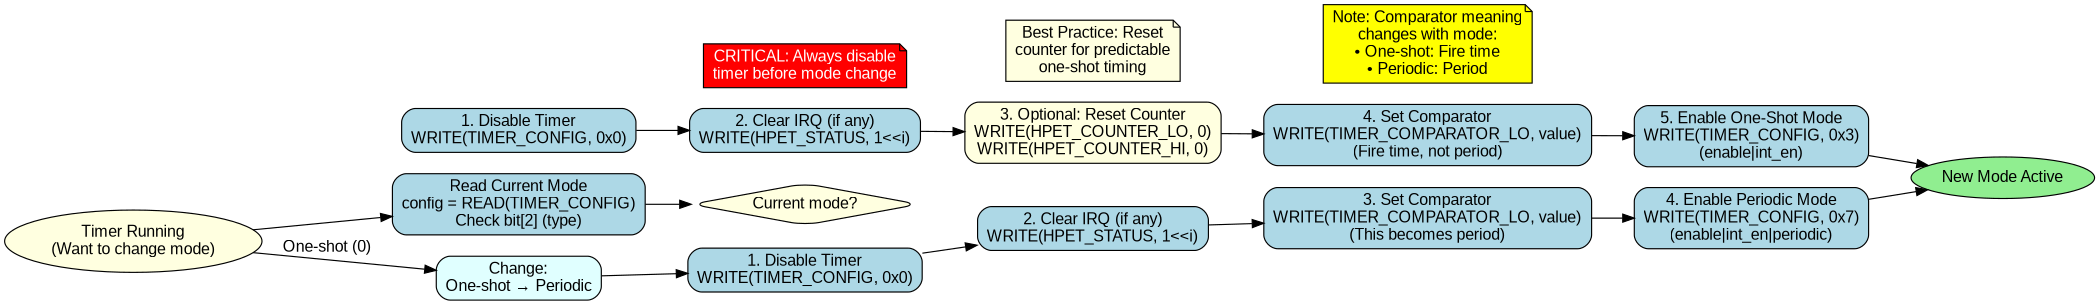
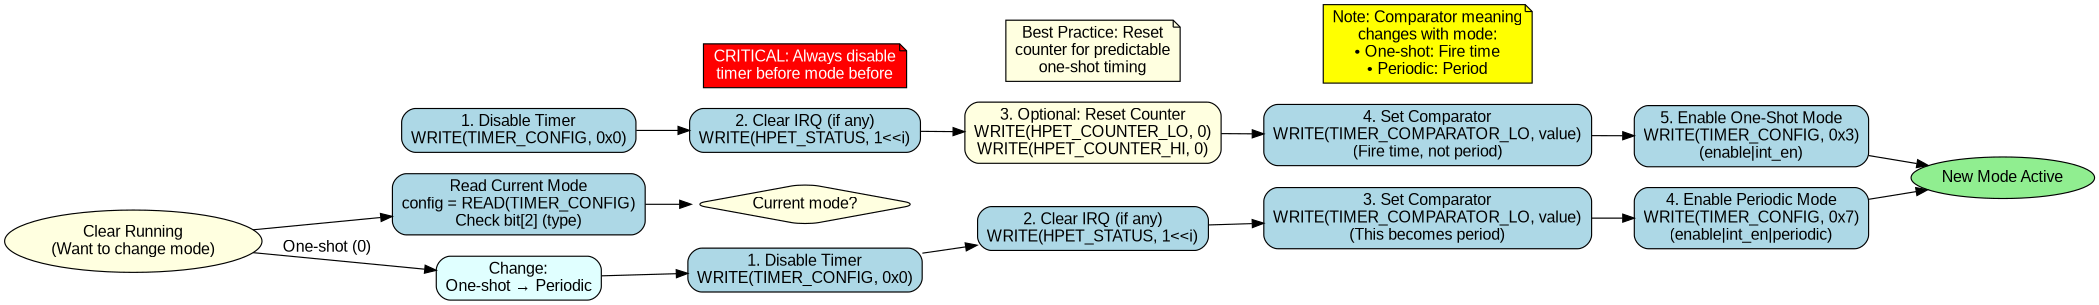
node "CRITICAL: Always disable timer before mode change": label "CRITICAL: Always disable timer before mode change" -> "CRITICAL: Always disable timer before mode before"
node "Timer Running (Want to change mode)": label "Timer Running (Want to change mode)" -> "Clear Running (Want to change mode)"
